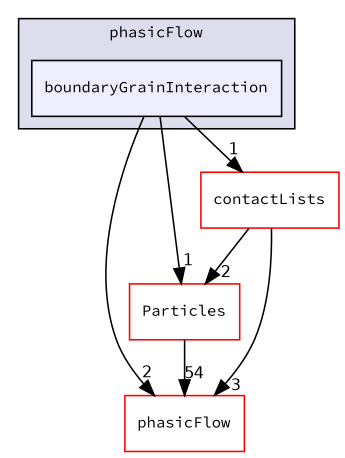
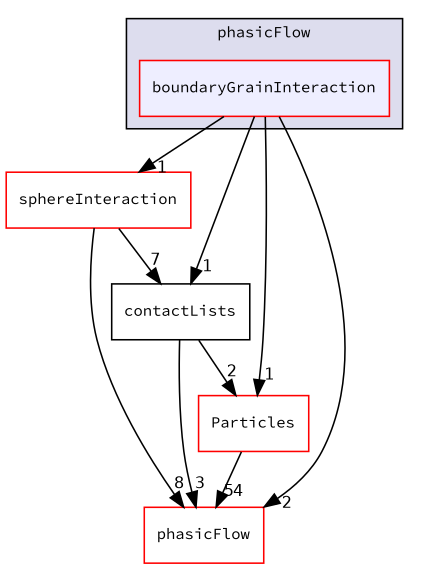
node "boundaryGrainInteraction": color black -> red
node "sphereInteraction": added
node "contactLists": color red -> black
